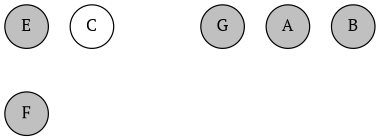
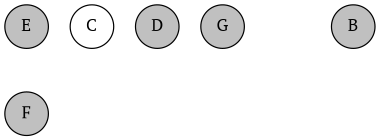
node "D": added
node "A": removed
